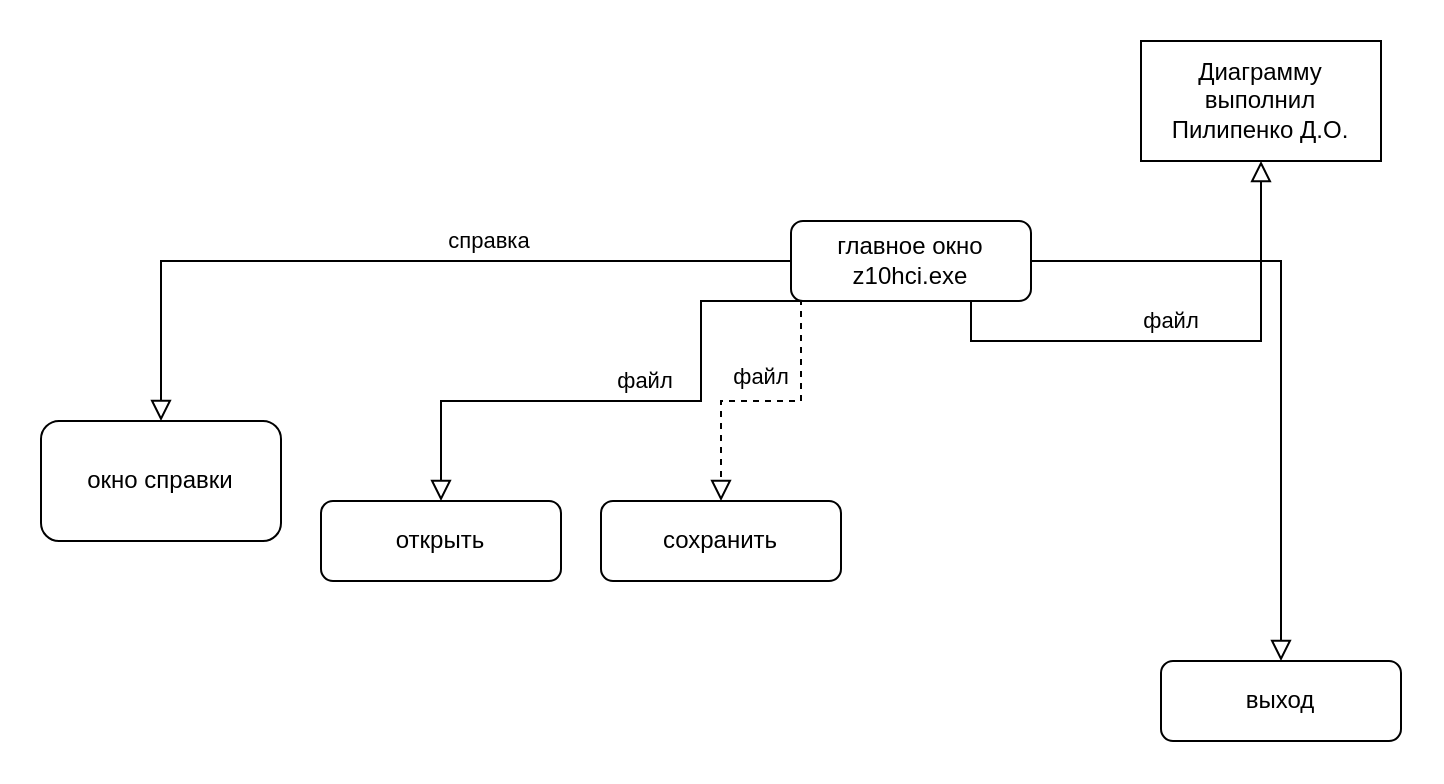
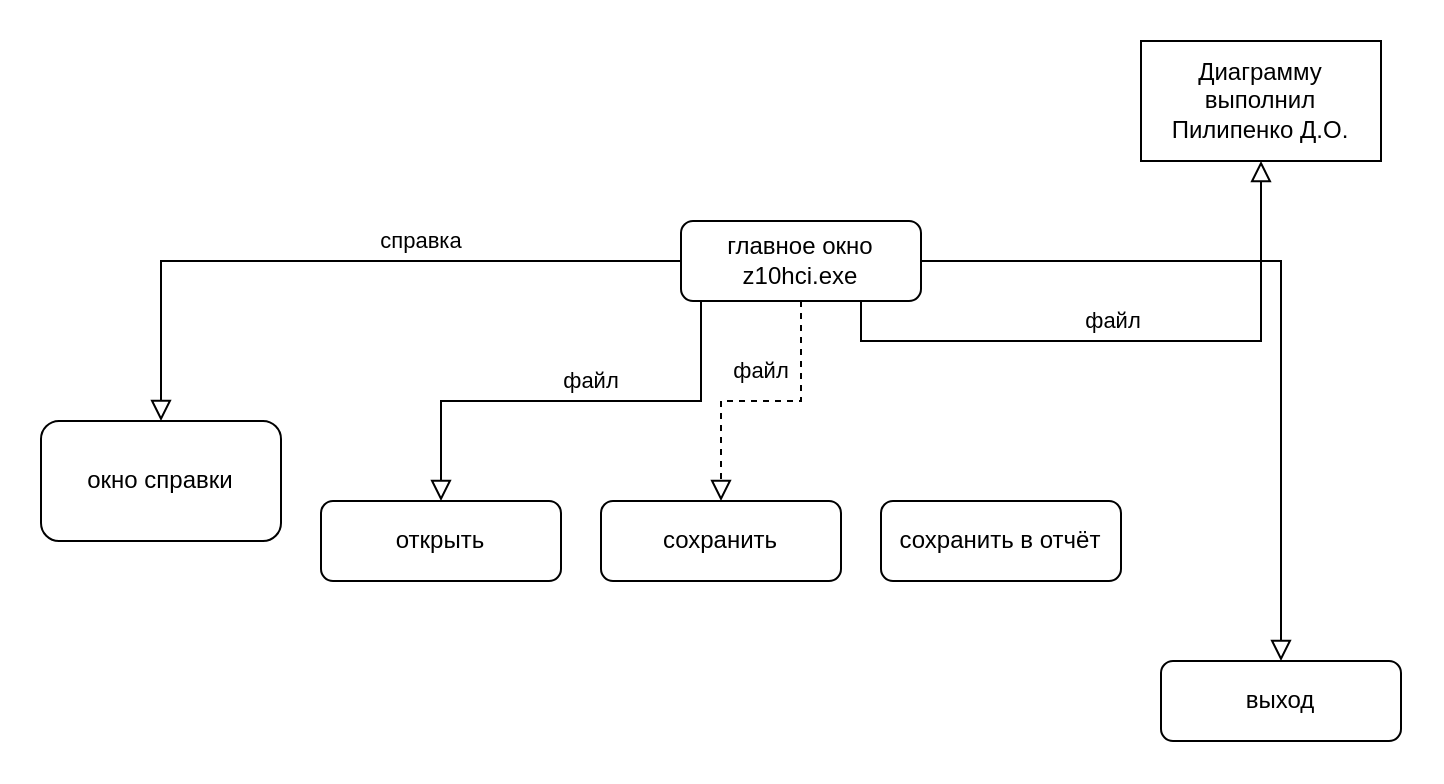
node "главное окно z10hci.exe": moved (911, 261) -> (801, 261)
node "сохранить в отчёт": added
